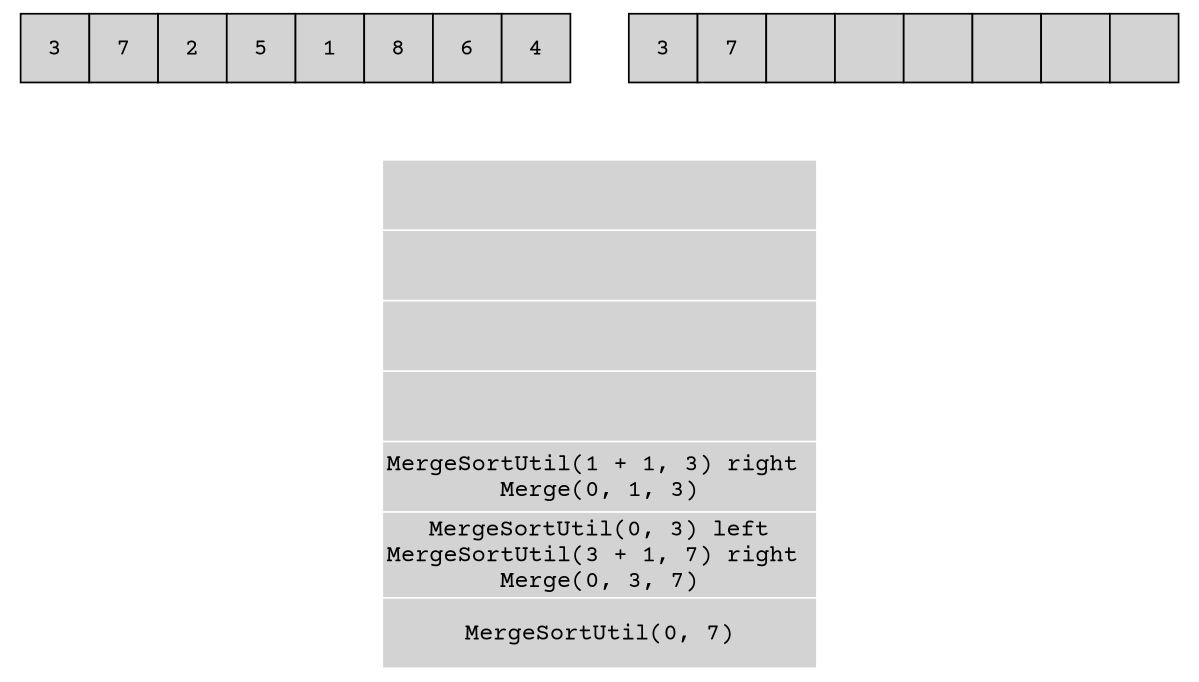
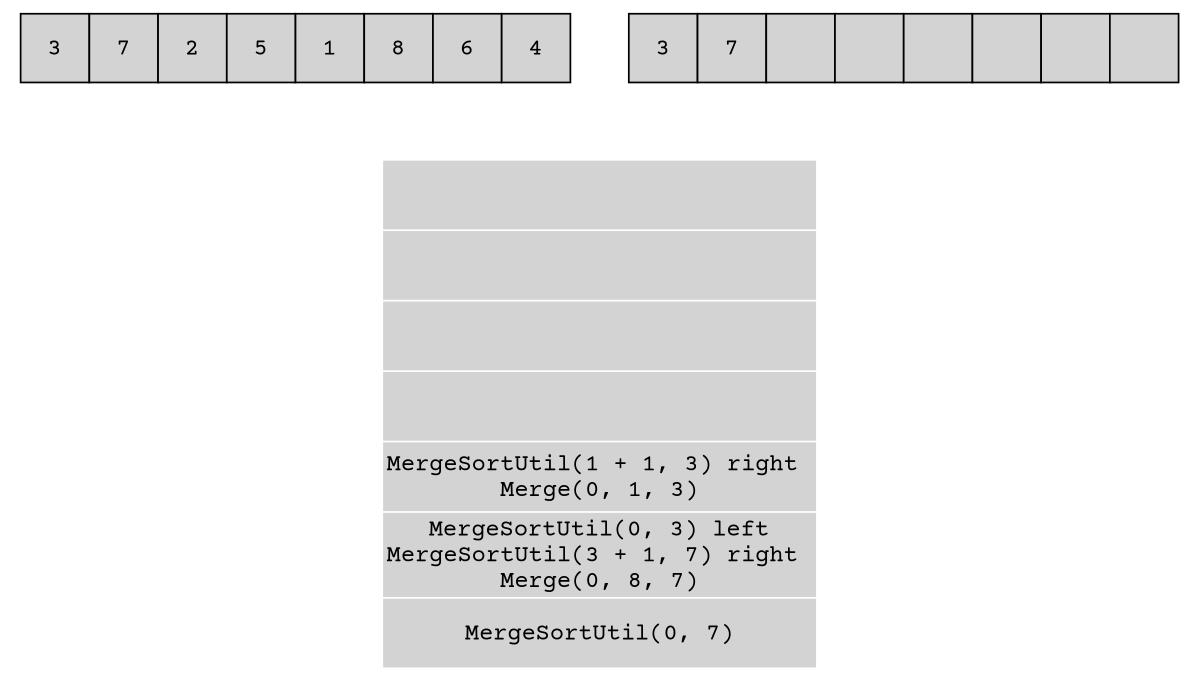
node "MergeSortUtil(1 + 1, 3) right": text "Merge(0, 3, 7)" -> "Merge(0, 8, 7)"
